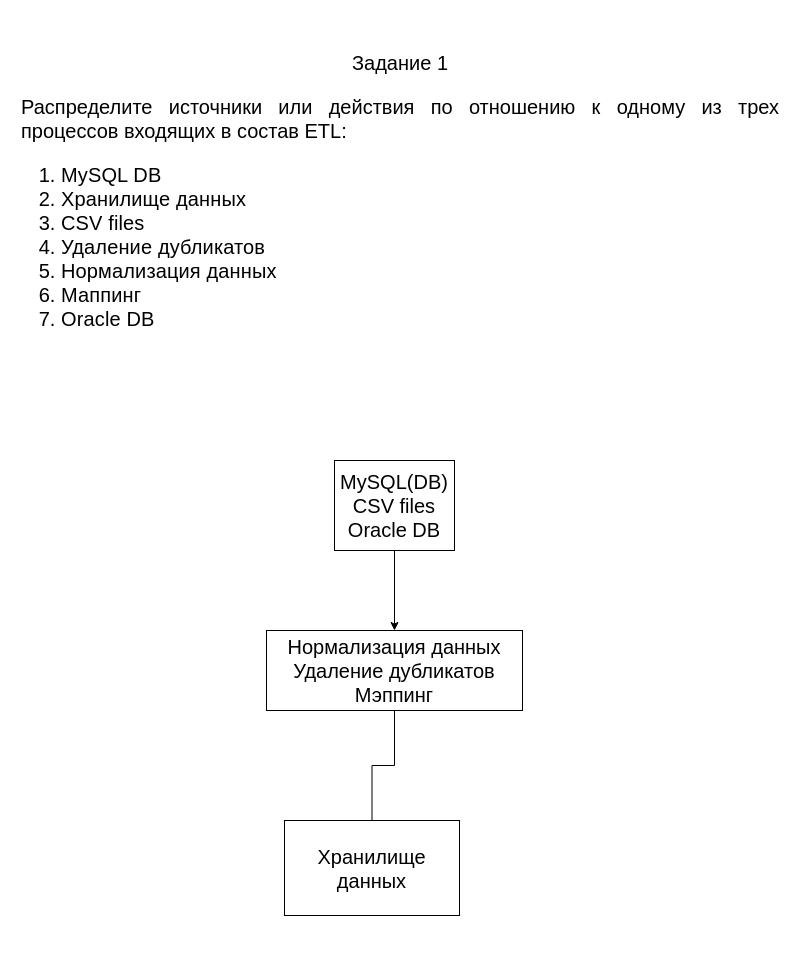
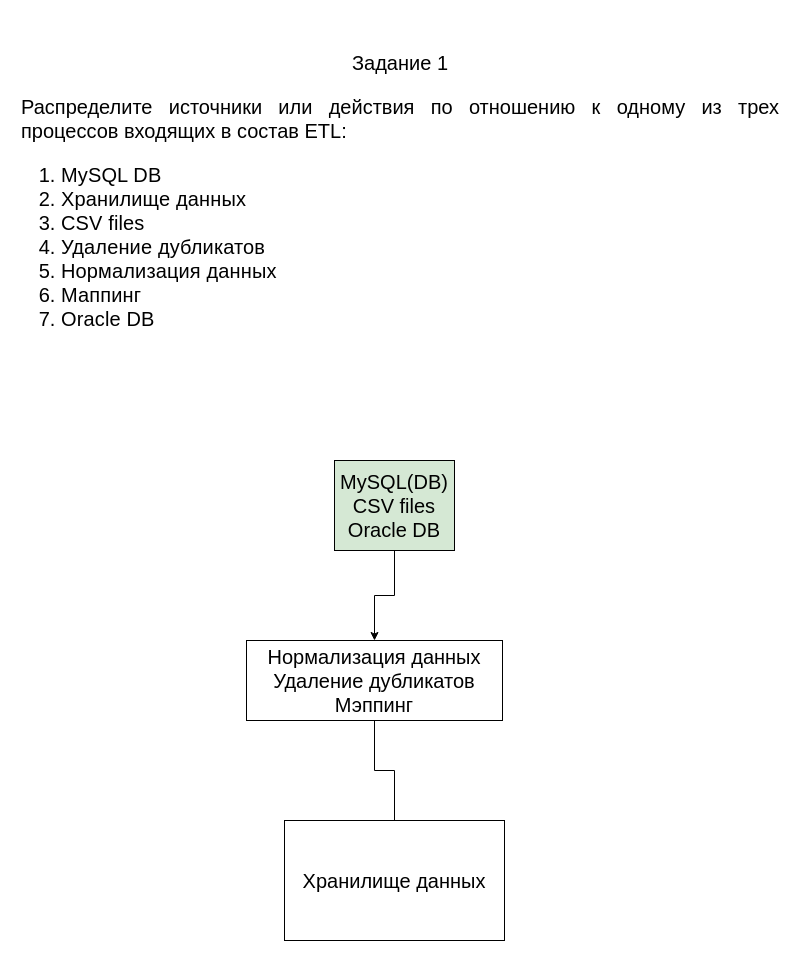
node "MySQL(DB) CSV files Oracle DB": fillcolor #ffffff -> #d5e8d4
node "Нормализация данных Удаление дубликатов Мэппинг": moved (395, 671) -> (375, 681)
node "Хранилище данных": size 175x95 -> 220x120
